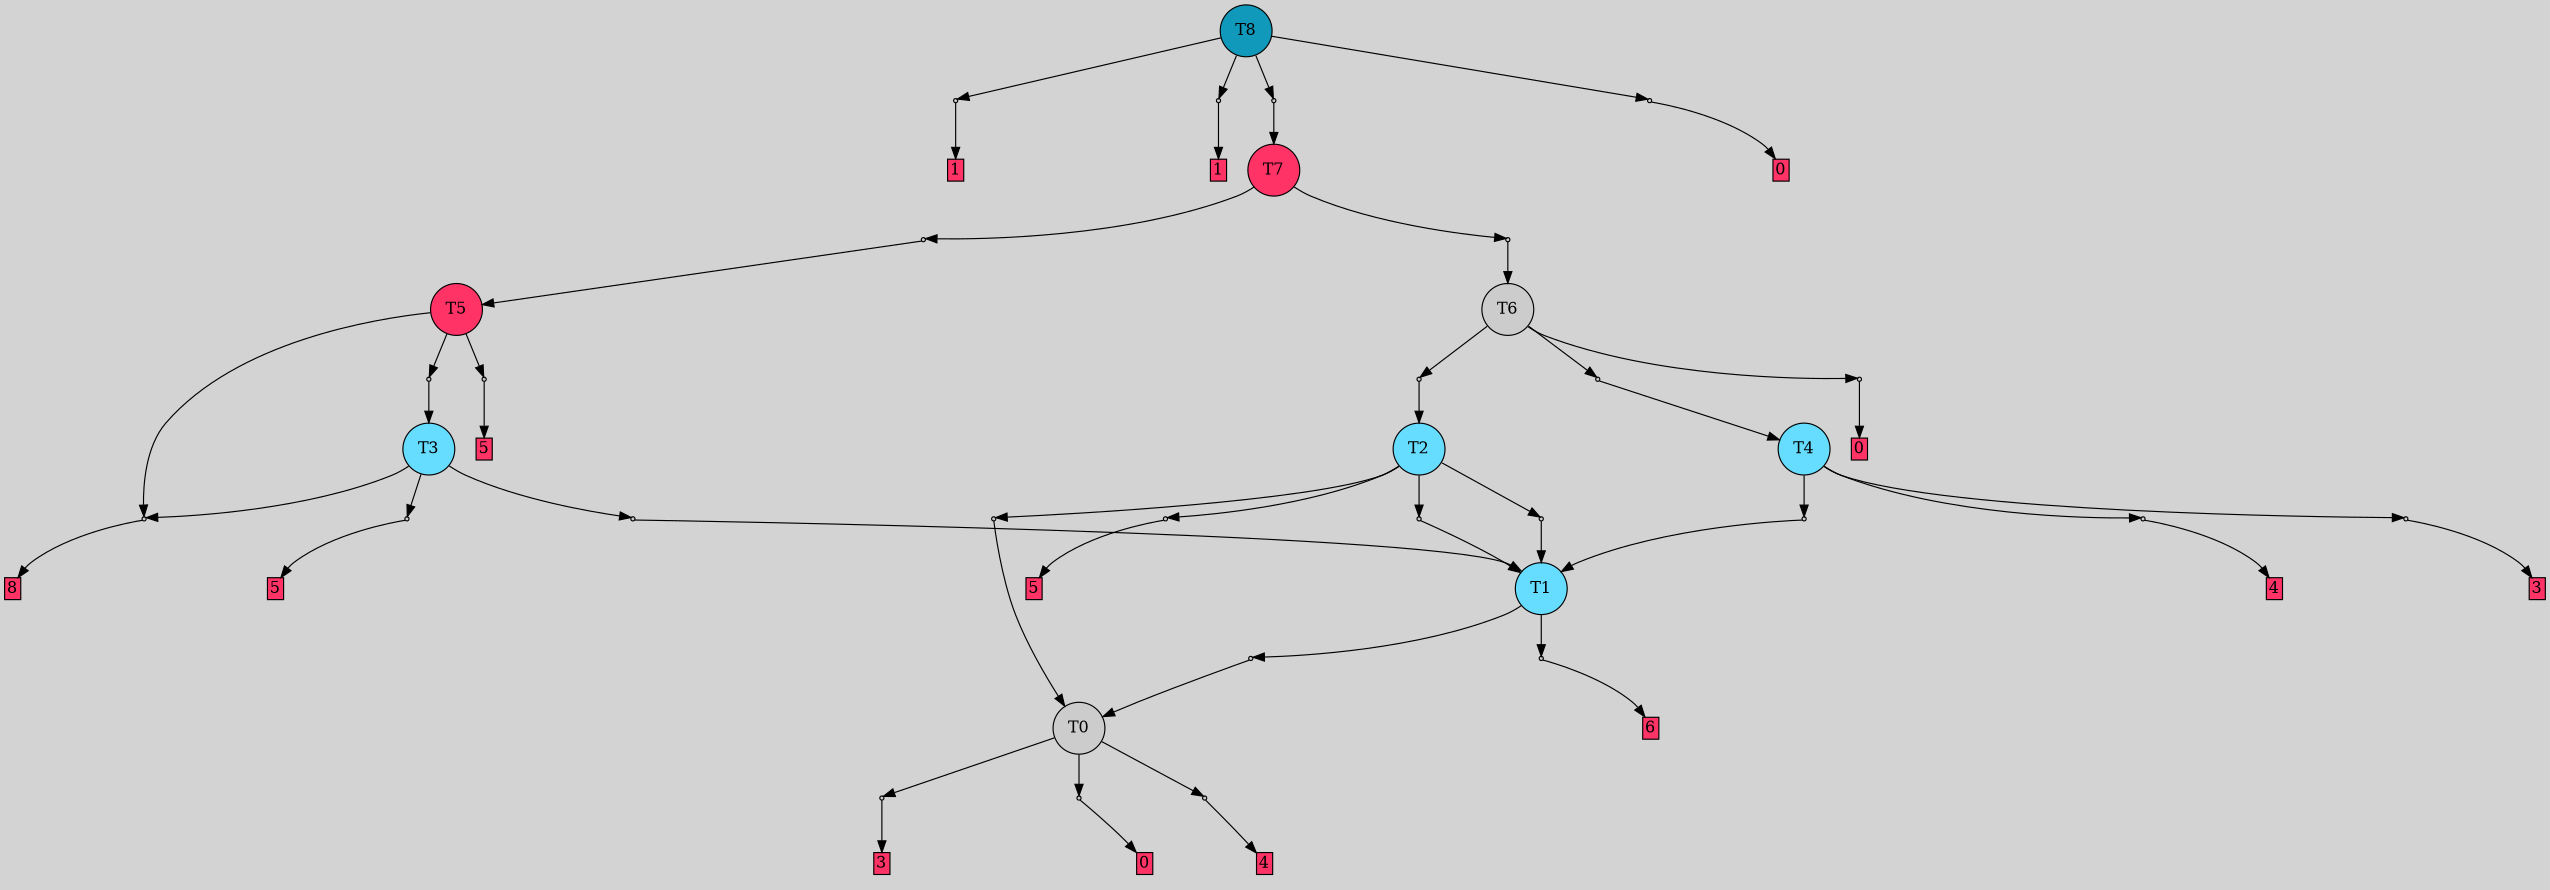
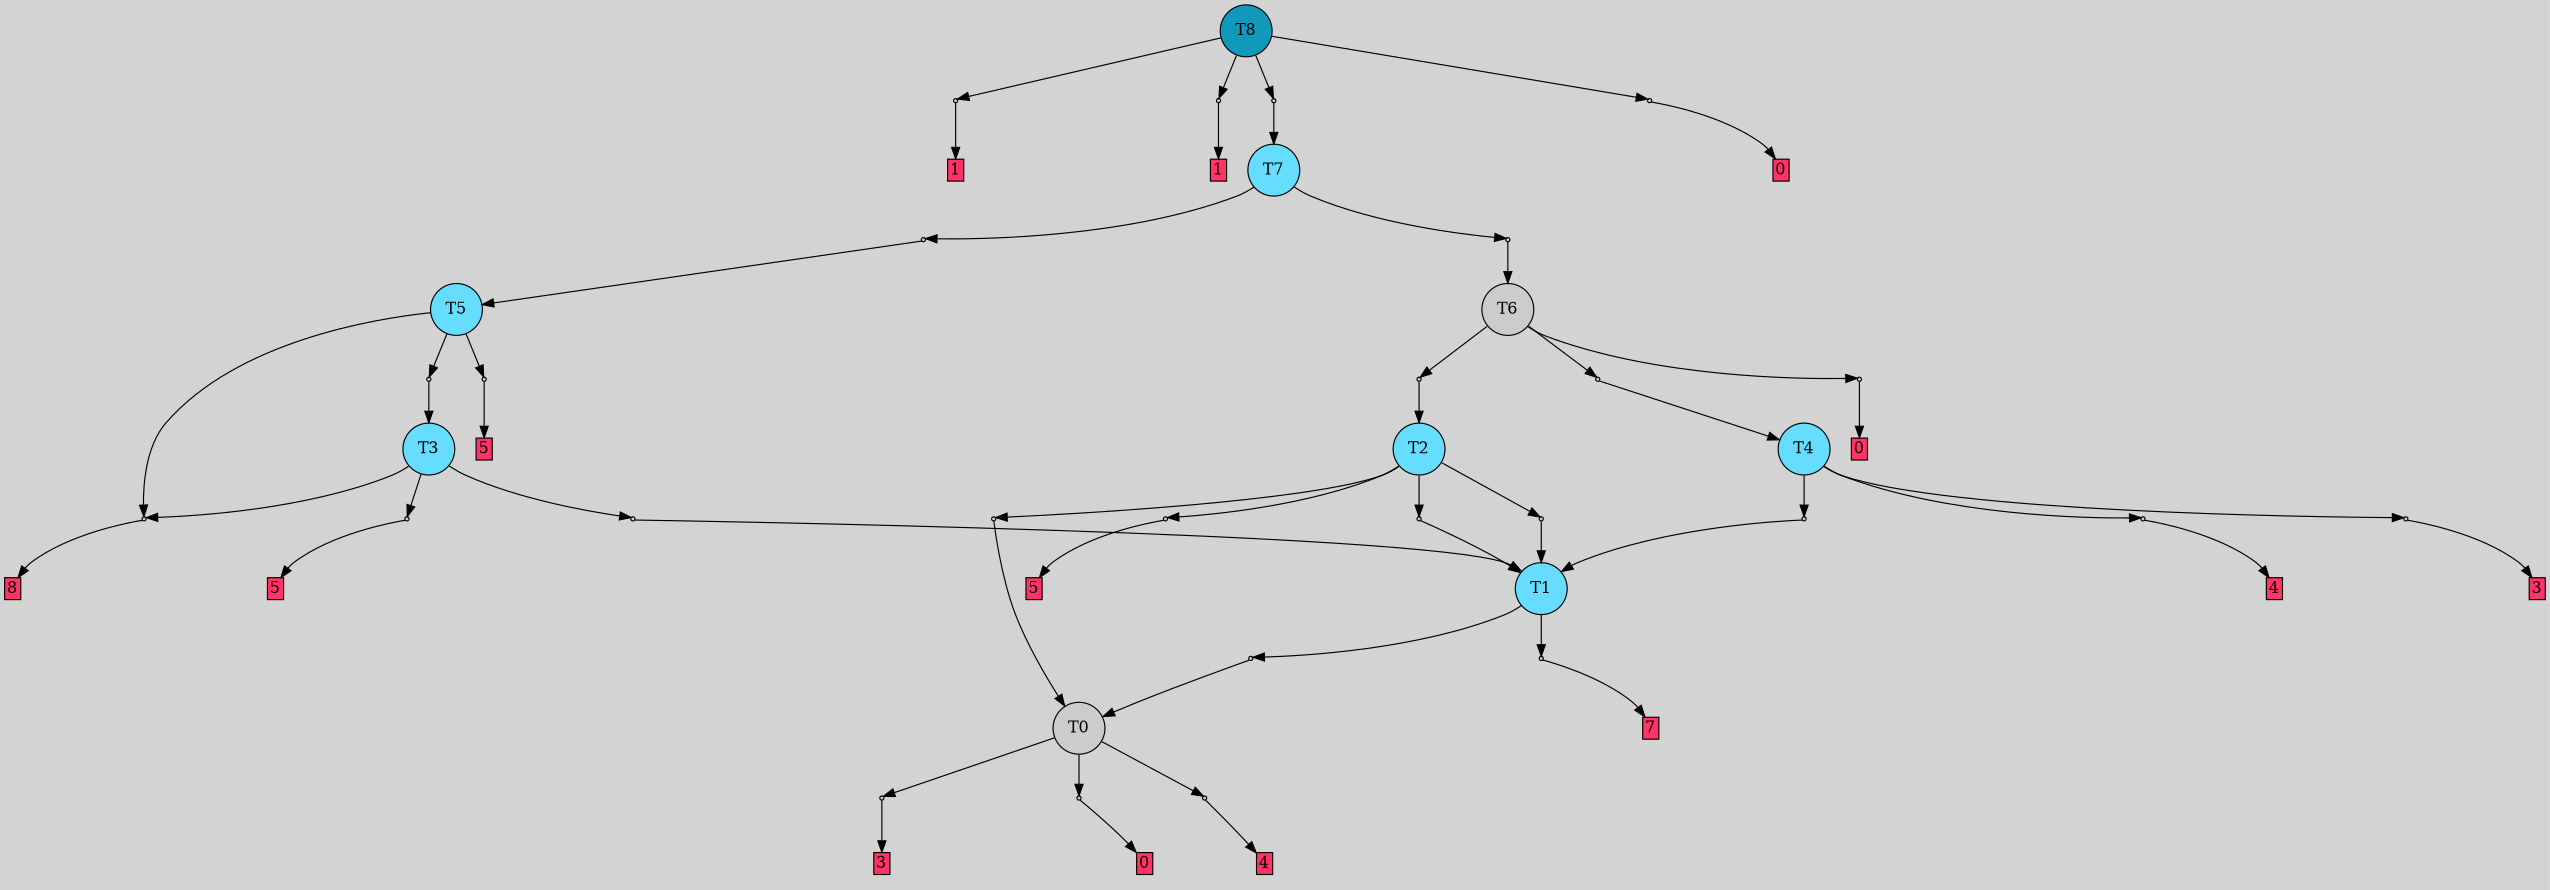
node "T7": fillcolor #ff3366 -> #66ddff
node "T5": fillcolor #ff3366 -> #66ddff
node "6": label "6" -> "7"
